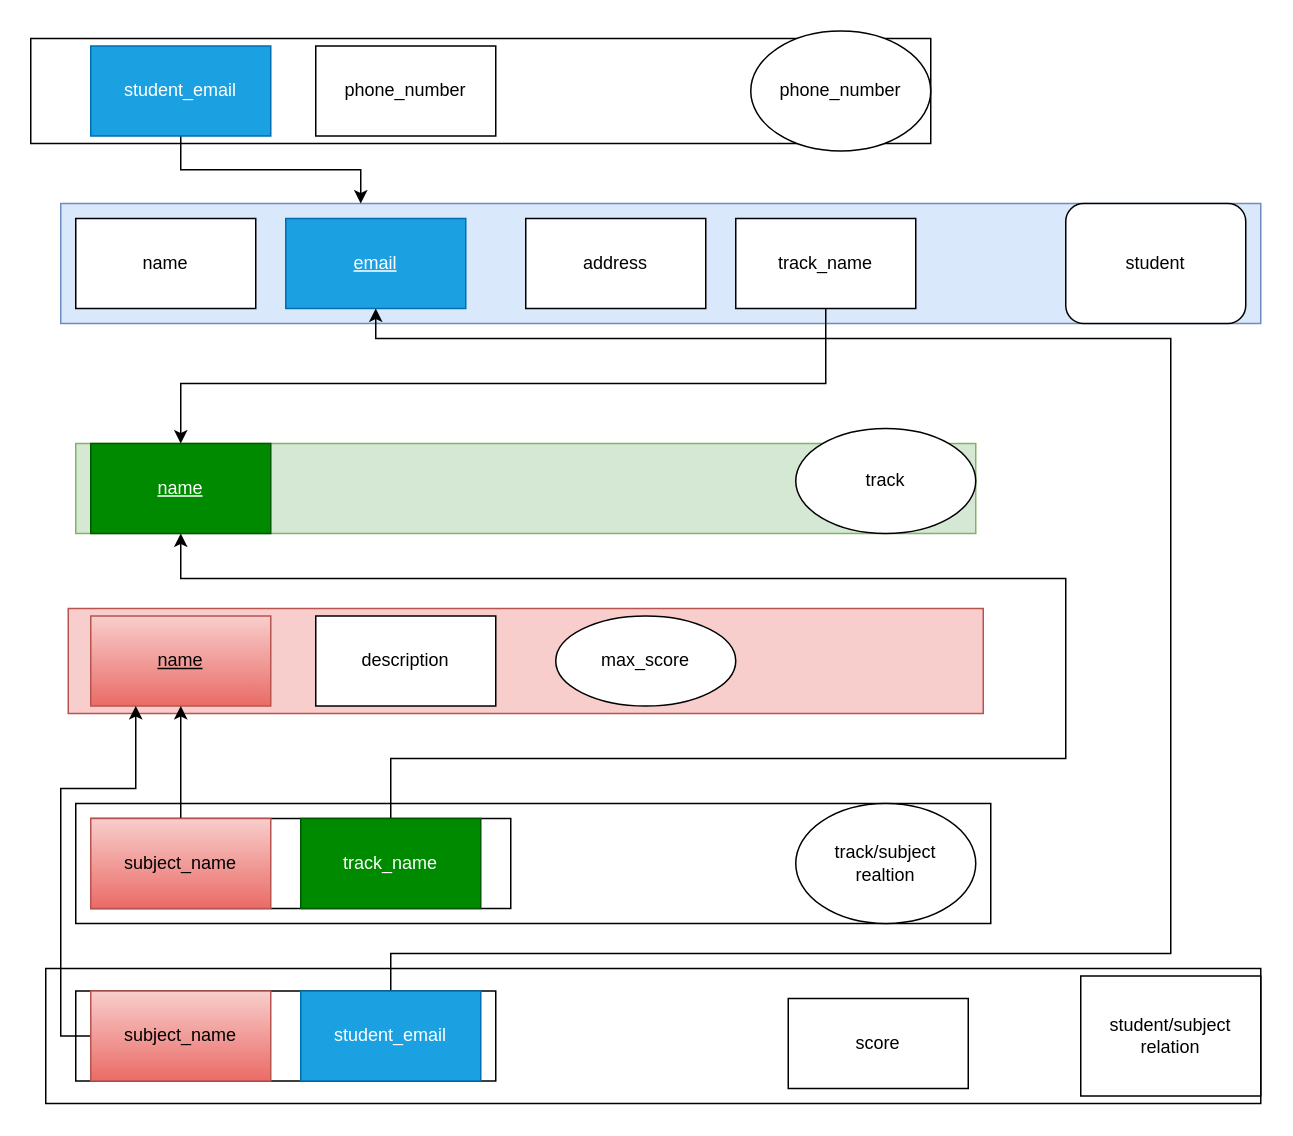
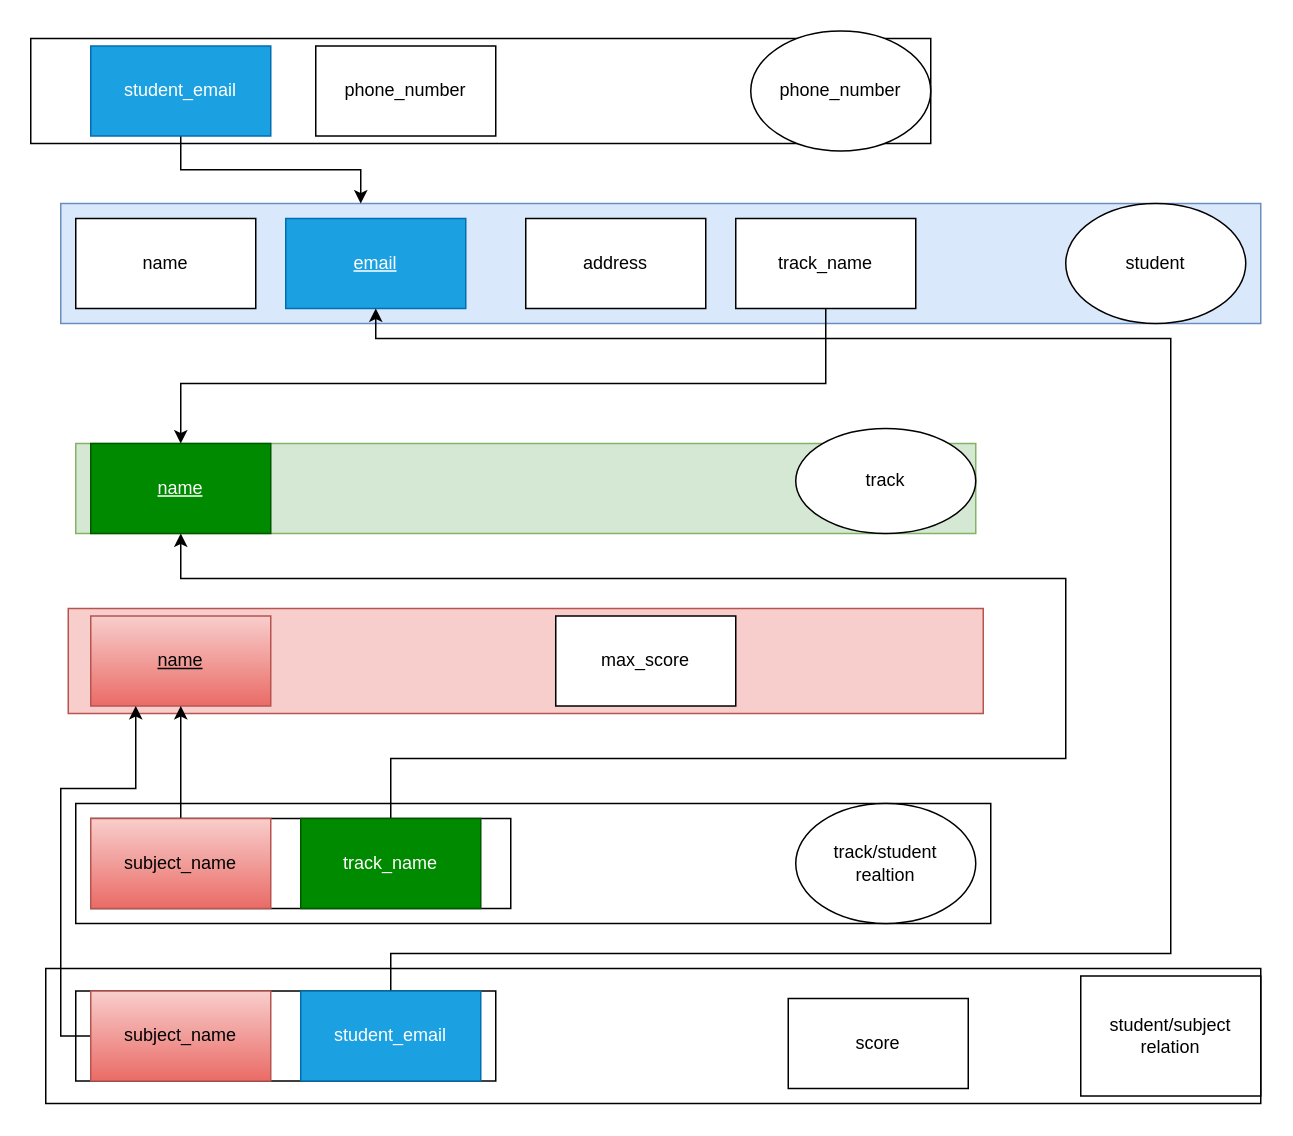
node "student": shape rounded rectangle -> ellipse
node "description": removed
node "max_score": shape ellipse -> rectangle
node "track/subject realtion": label "track/subject realtion" -> "track/student realtion"
